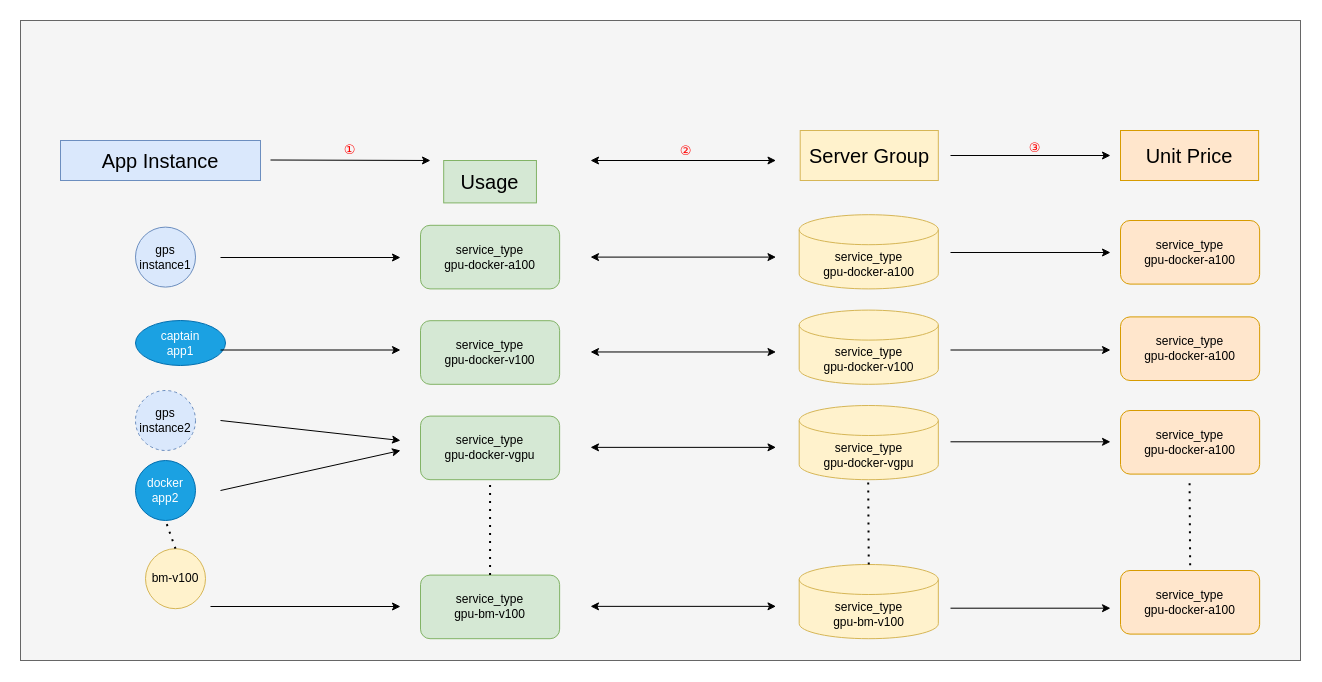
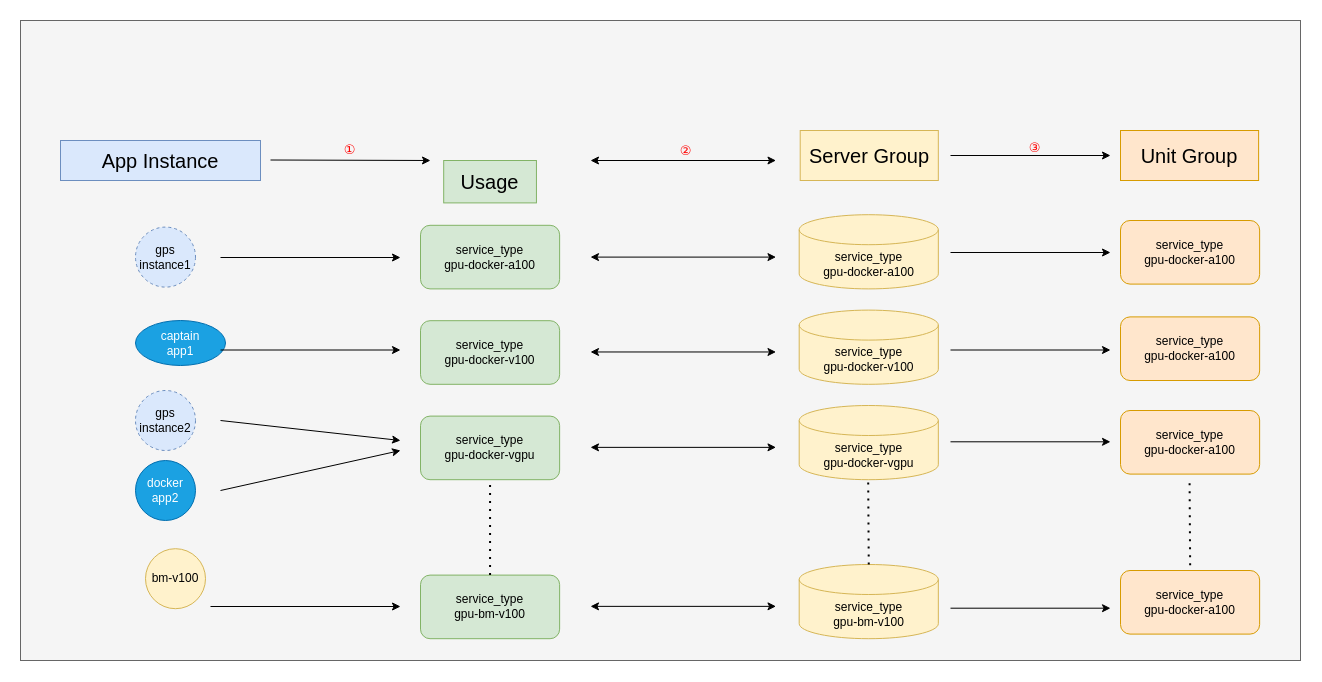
node "Unit Price": label "Unit Price" -> "Unit Group"
node "gps instance1": style solid -> dashed
edge "docker app2" -- "bm-v100": removed
